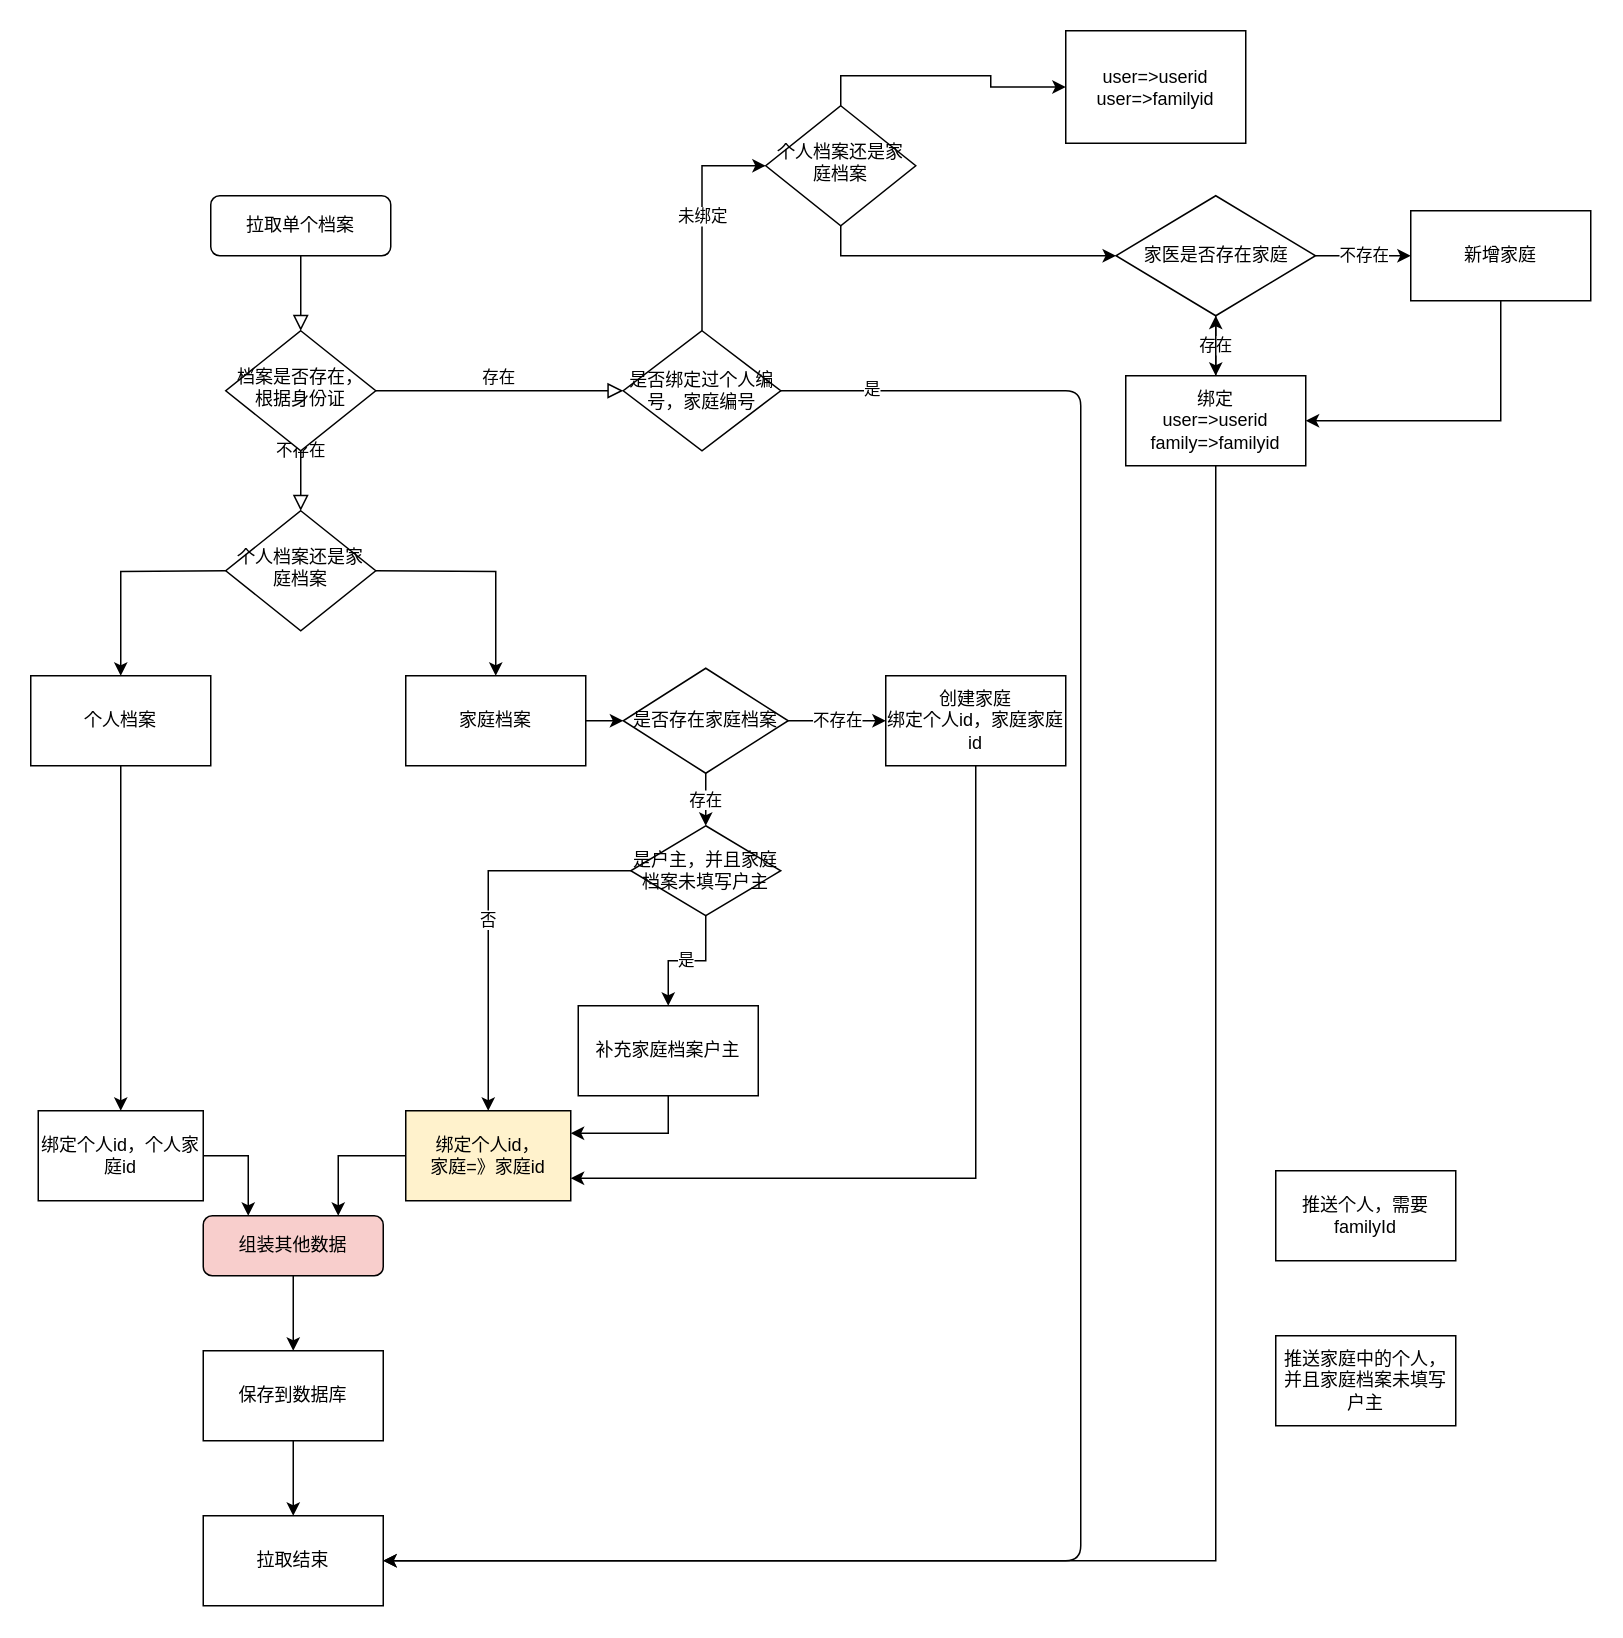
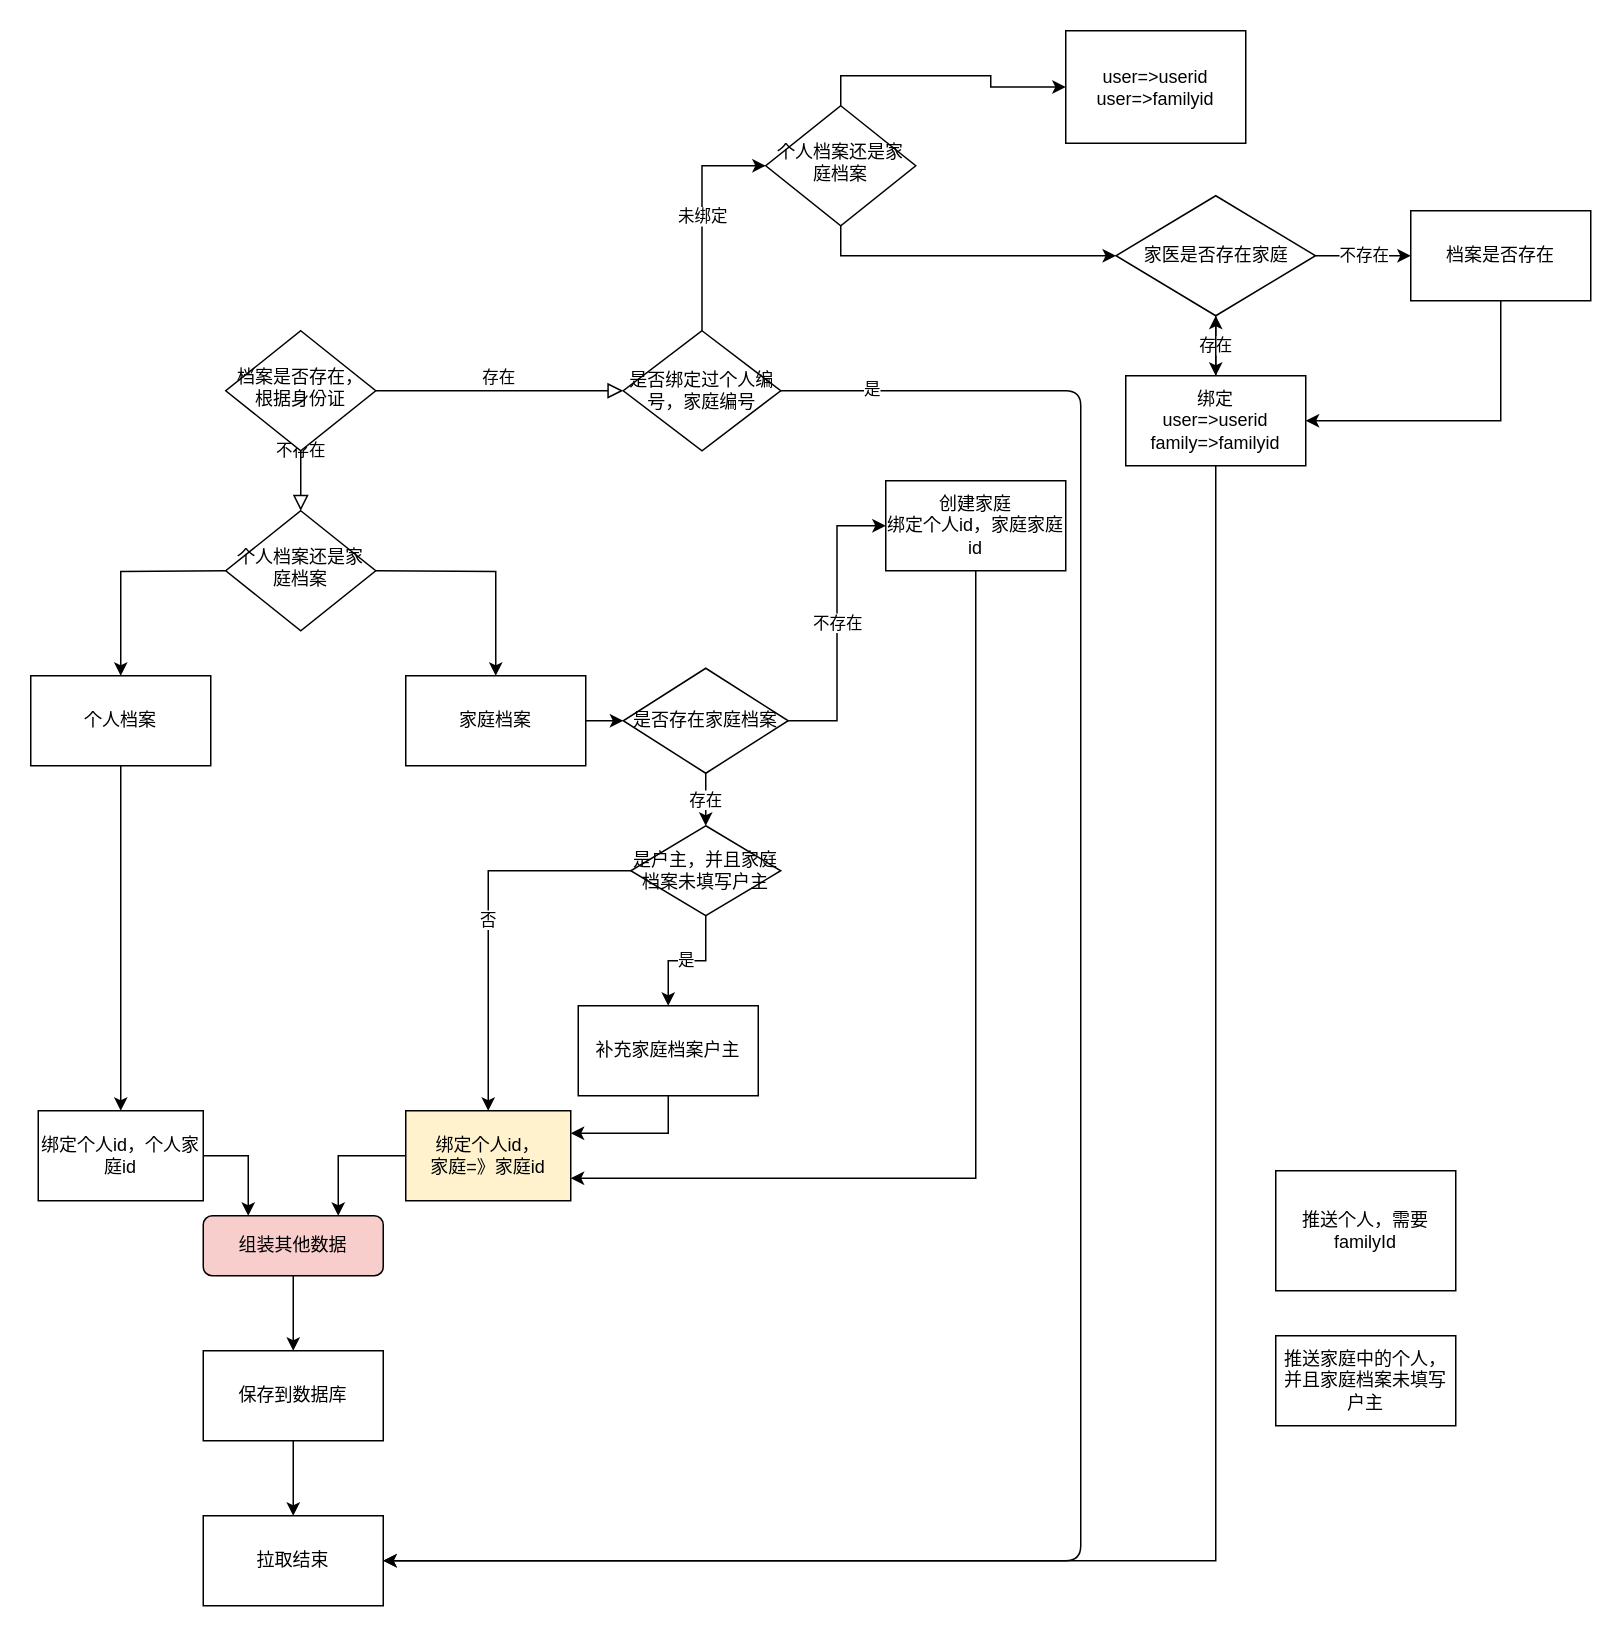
node "拉取单个档案": removed
node "新增家庭": label "新增家庭" -> "档案是否存在"
edge "拉取单个档案" -> "档案是否存在，根据身份证": removed
node "创建家庭 绑定个人id，家庭家庭id": moved (976, 721) -> (976, 526)
node "推送个人，需要familyId": size 180x90 -> 180x120
